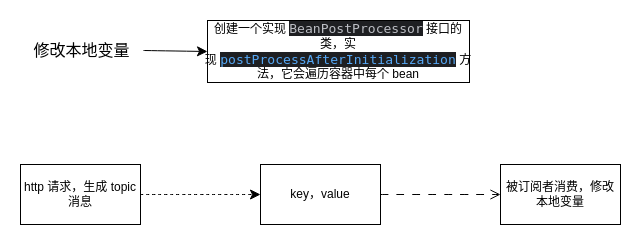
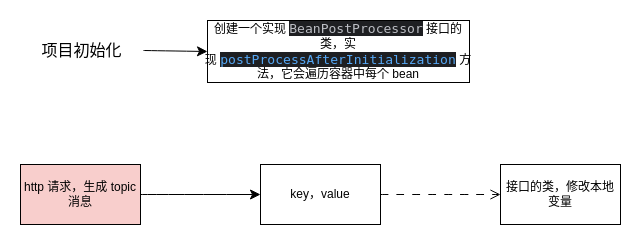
node "修改本地变量": label "修改本地变量" -> "项目初始化"
node "http 请求，生成 topic 消息": fillcolor #ffffff -> #f8cecc
edge "http 请求，生成 topic 消息" -> "key，value": style dashed -> solid
node "被订阅者消费，修改本地变量": label "被订阅者消费，修改本地变量" -> "接口的类，修改本地变量"
